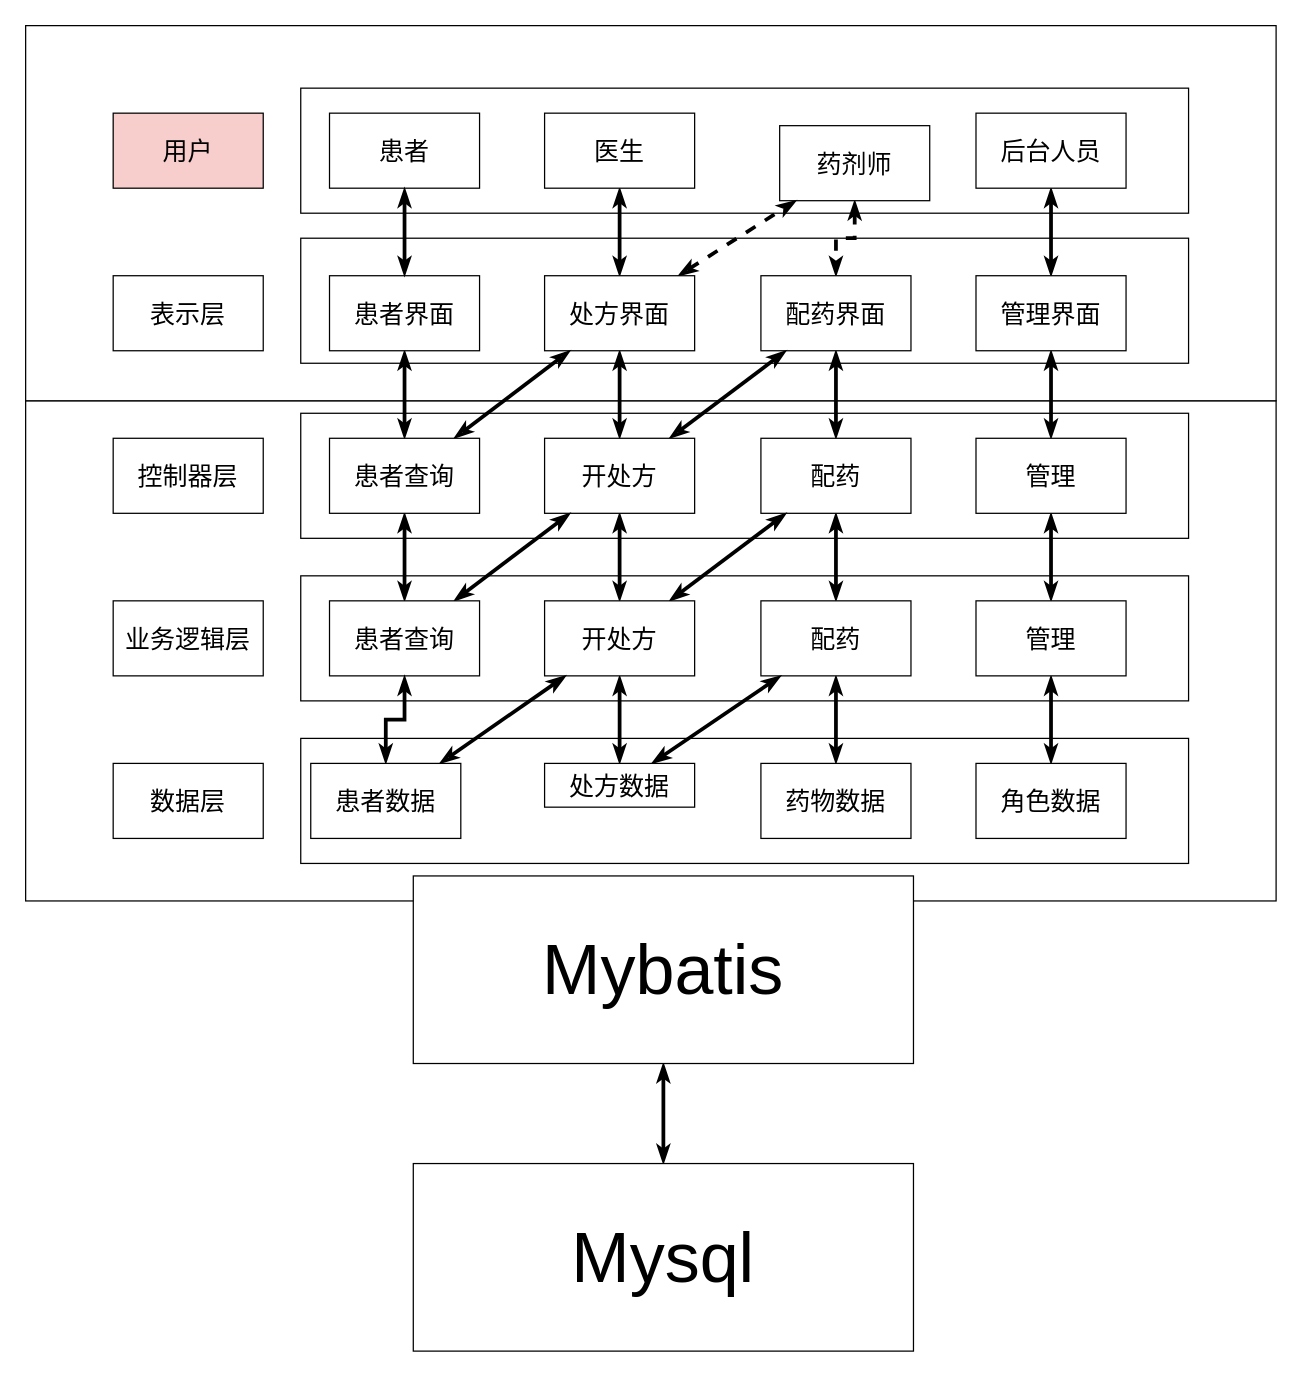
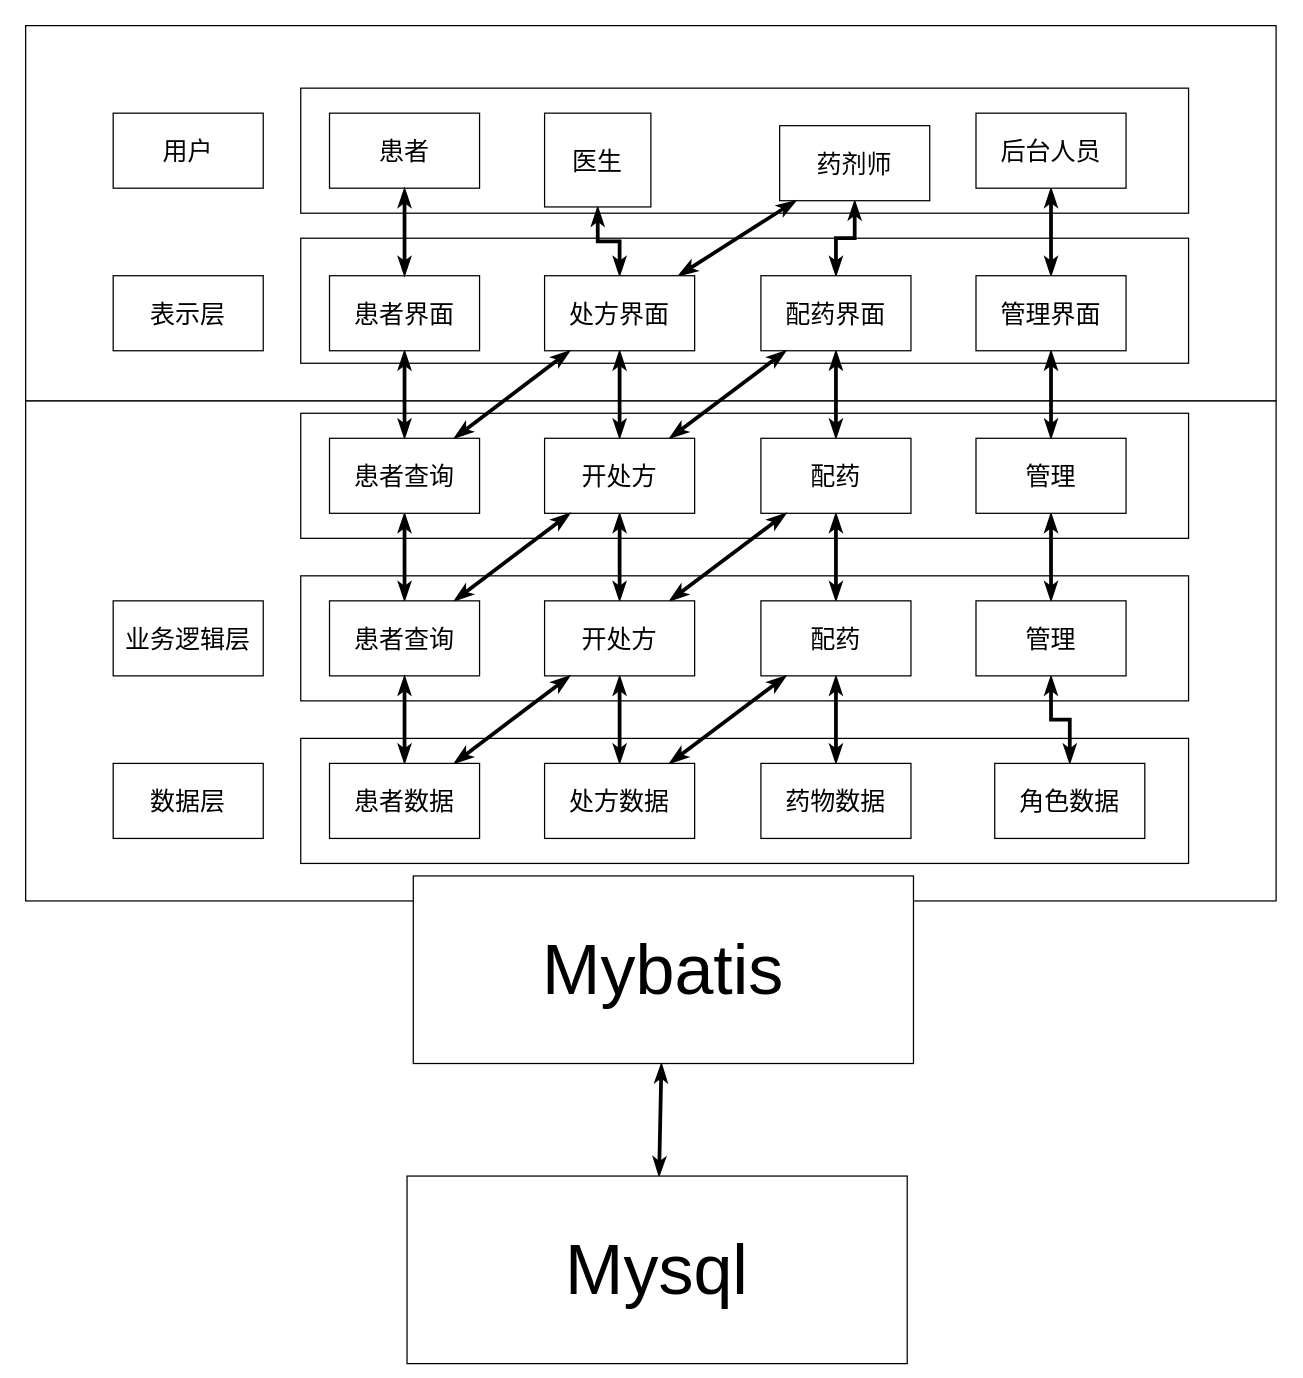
node "用户": fillcolor #f8cecc -> #ffffff
node "医生": size 150x75 -> 106x94
edge "药剂师" -- "配药界面": style dashed -> solid
edge "药剂师" -- "处方界面": style dashed -> solid
node "控制器层": removed
node "处方数据": size 150x44 -> 150x75
node "患者数据": moved (386, 801) -> (404, 801)
node "角色数据": moved (1051, 801) -> (1069, 801)
node "Mysql": moved (663, 1257) -> (657, 1269)
